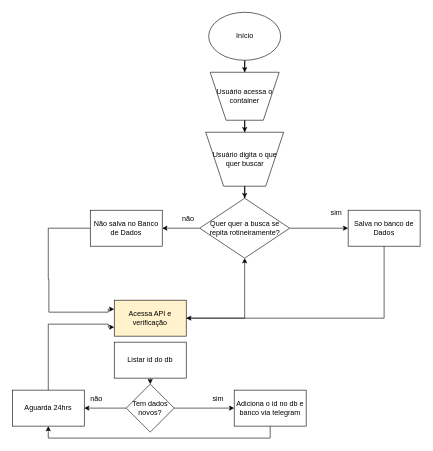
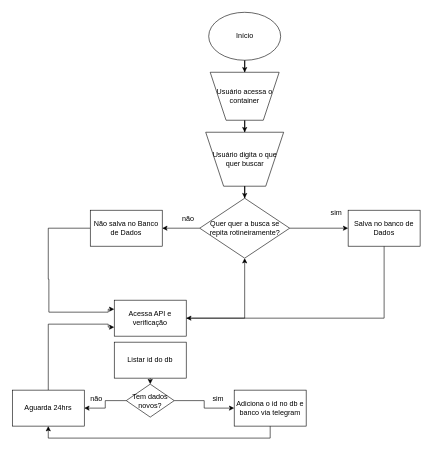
node "Acessa API e verificação": fillcolor #fff2cc -> #ffffff
node "Tem dados novos?": size 48x48 -> 48x33
